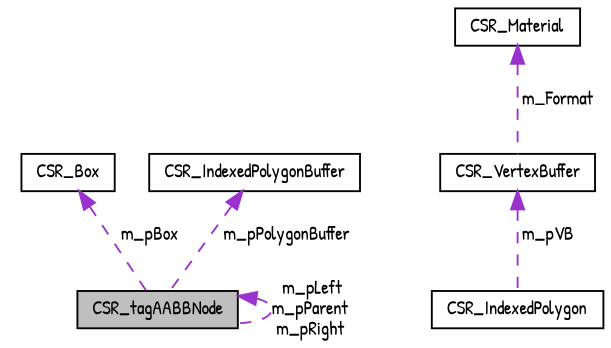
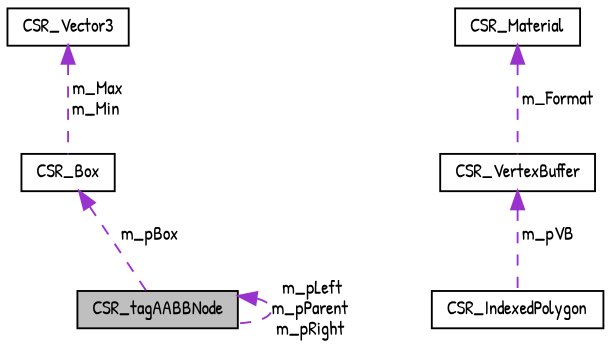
node "CSR_Vector3": added
node "CSR_IndexedPolygonBuffer": removed
